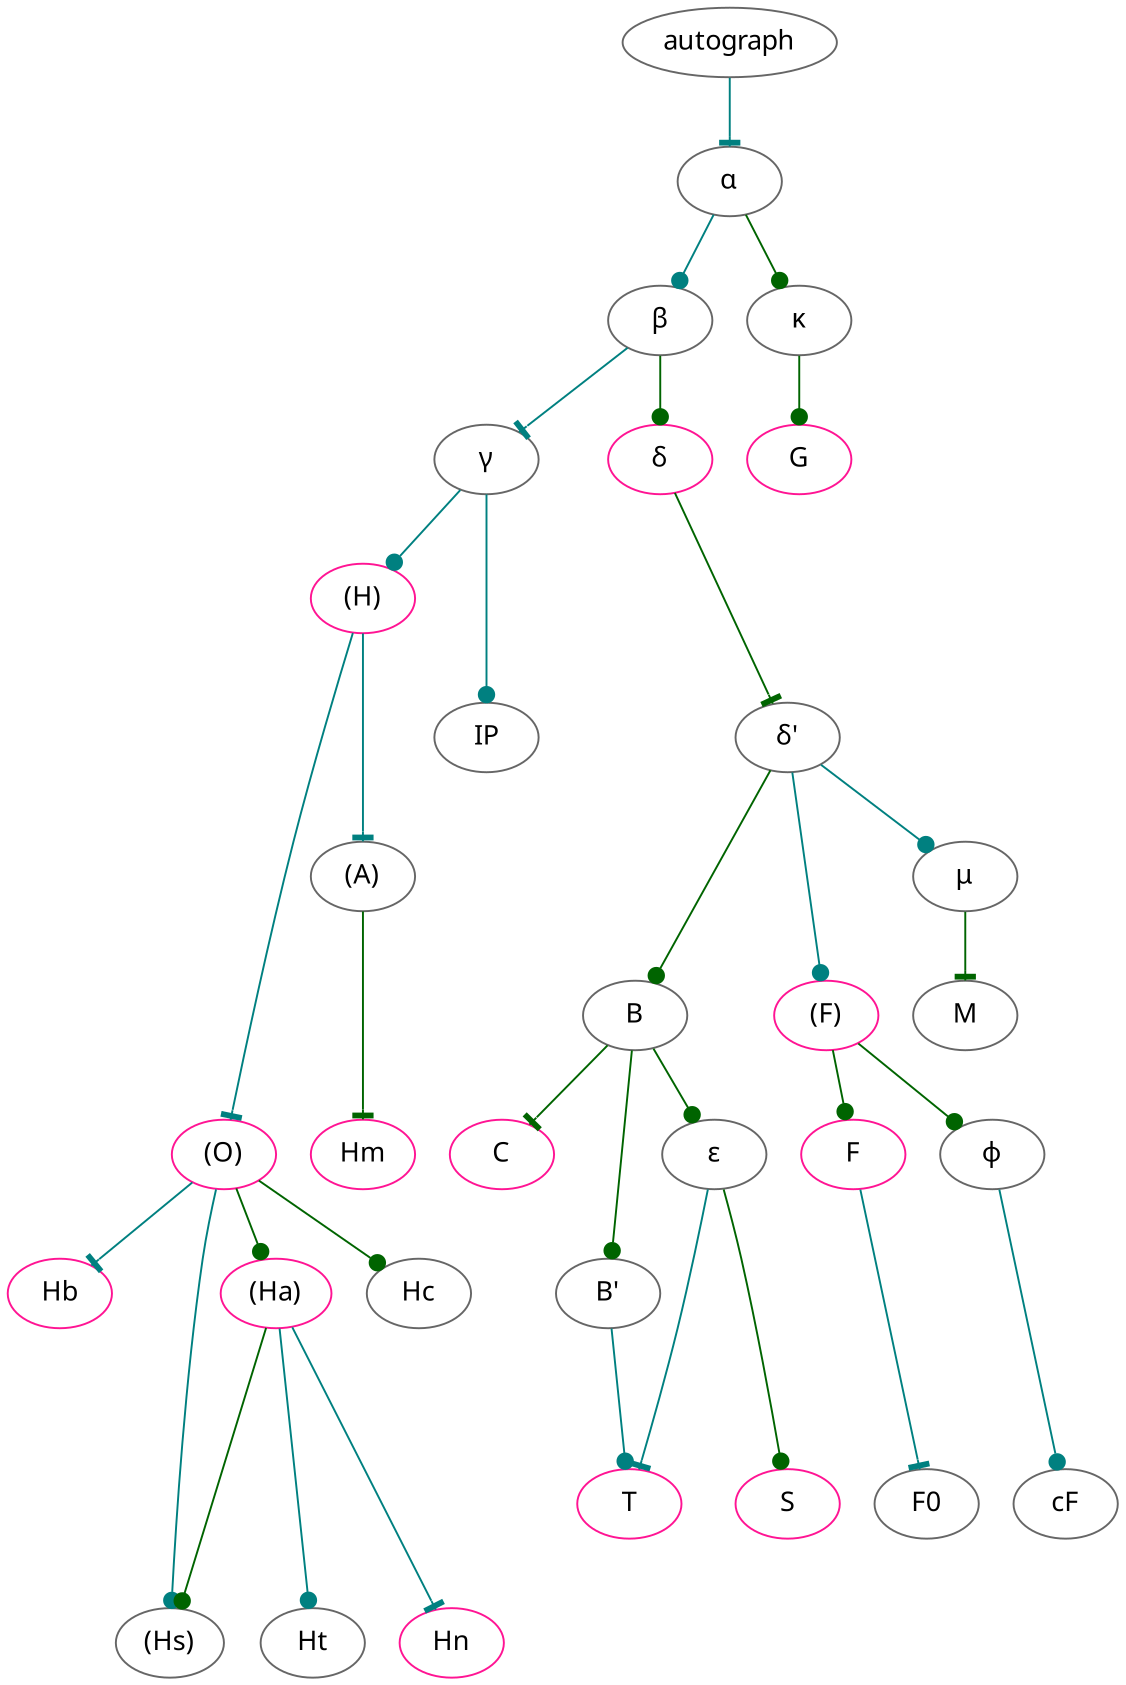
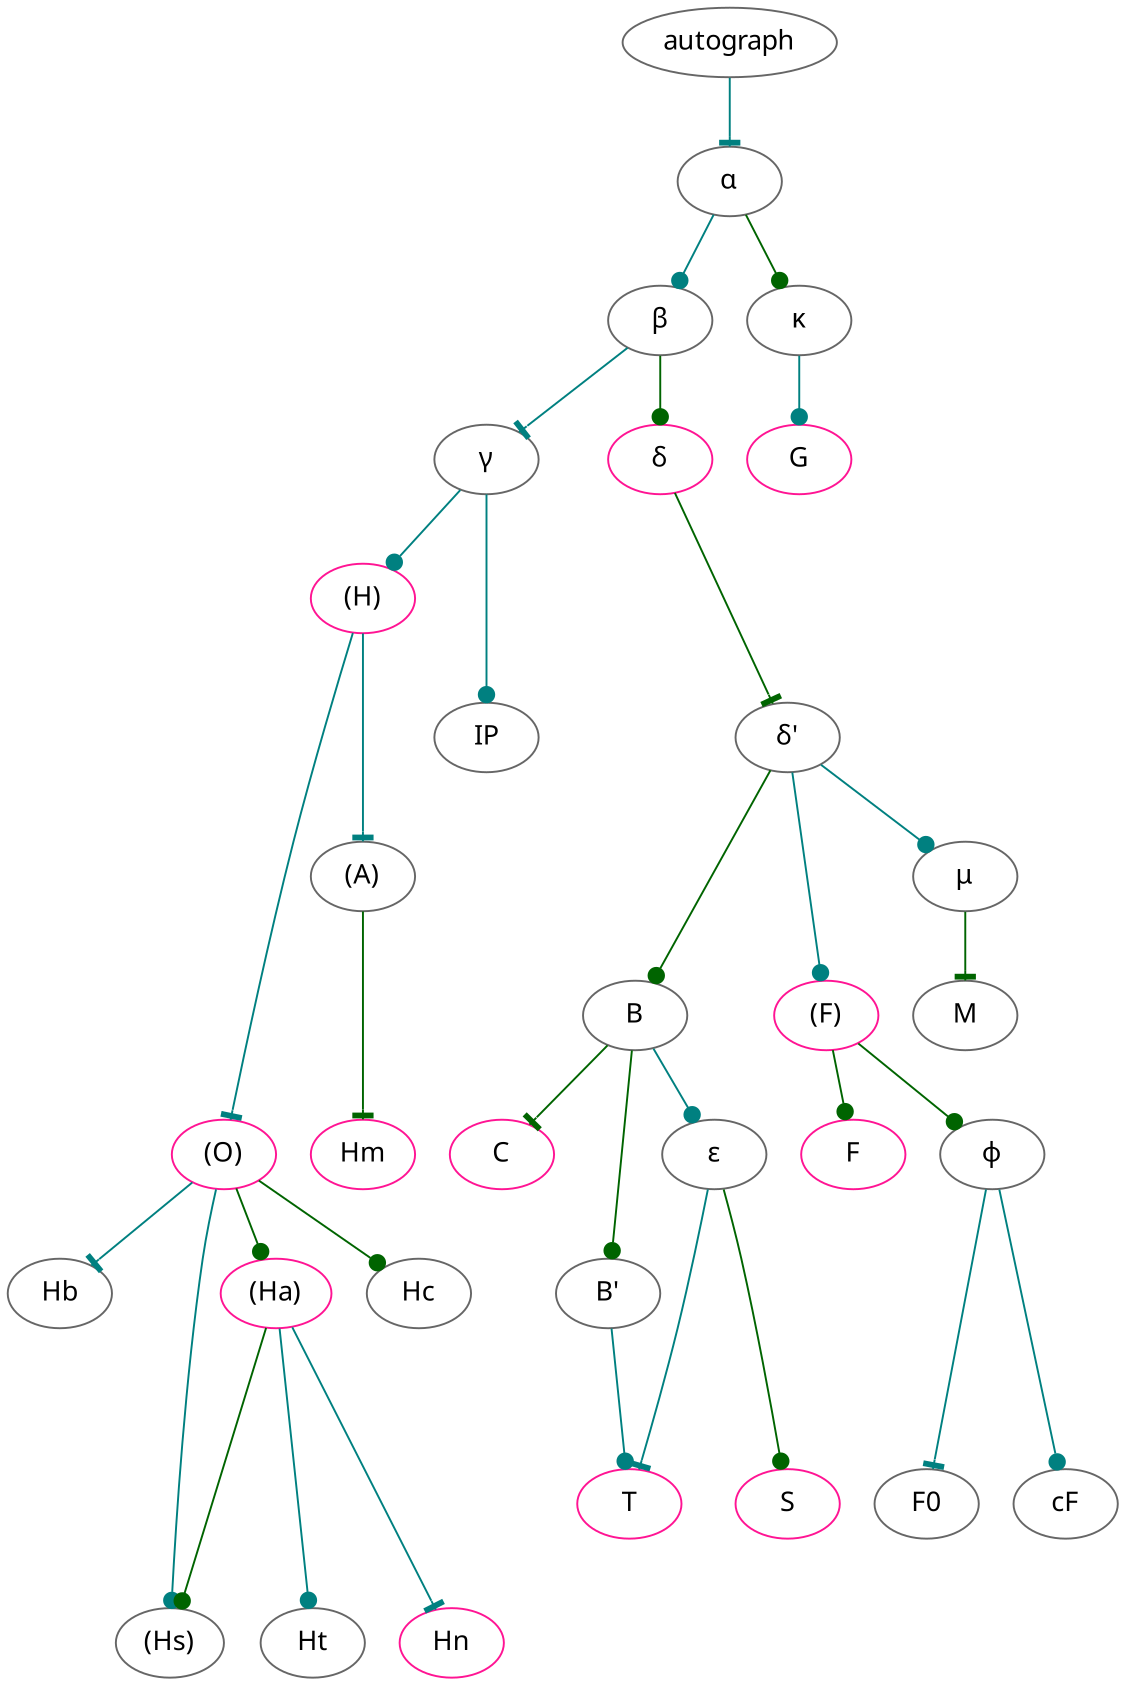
edge "κ" -> "G": color darkgreen -> teal
edge "B" -> "ε": color darkgreen -> teal
node "Hb": color deeppink -> gray40
edge "F" -> "F0": now "φ" -> "F0"
